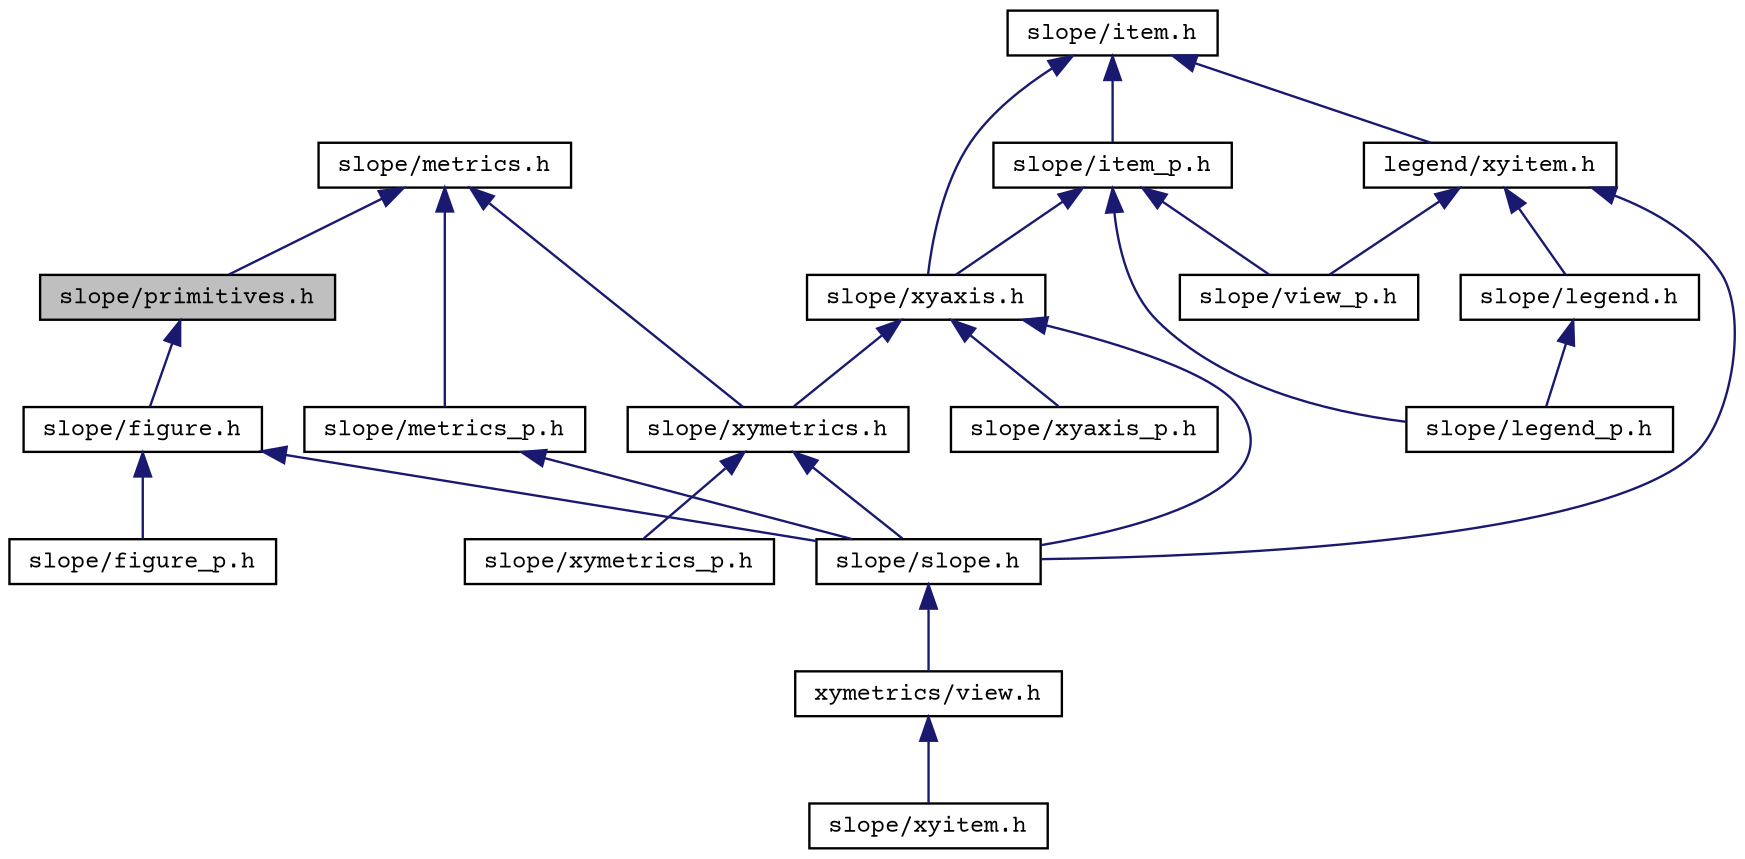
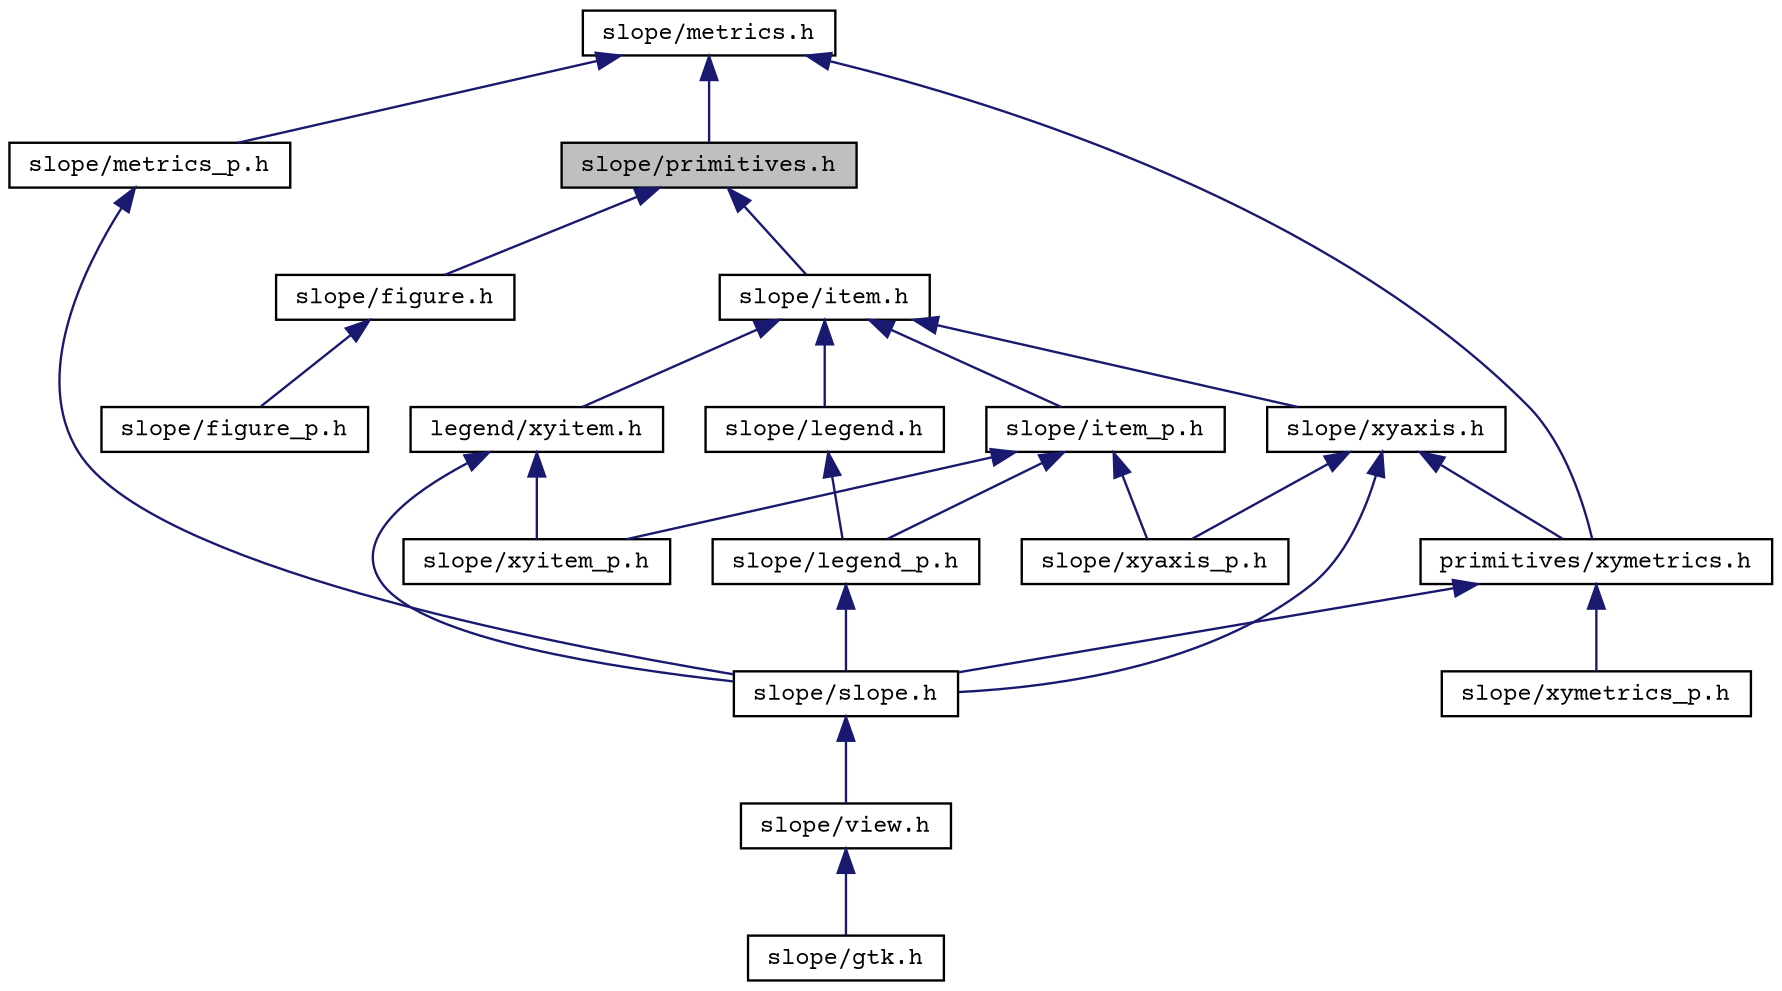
edge "slope/xyaxis.h" -> "slope/item_p.h": now "slope/xyaxis_p.h" -> "slope/item_p.h"
edge "slope/item.h" -> "slope/primitives.h": added
edge "slope/legend.h" -> "legend/xyitem.h": now "slope/legend.h" -> "slope/item.h"
node "slope/view_p.h": label "slope/view_p.h" -> "slope/xyitem_p.h"
node "slope/xymetrics.h": label "slope/xymetrics.h" -> "primitives/xymetrics.h"
edge "slope/slope.h" -> "slope/figure.h": now "slope/slope.h" -> "slope/legend_p.h"
node "xymetrics/view.h": label "xymetrics/view.h" -> "slope/view.h"
node "slope/xyitem.h": label "slope/xyitem.h" -> "slope/gtk.h"
